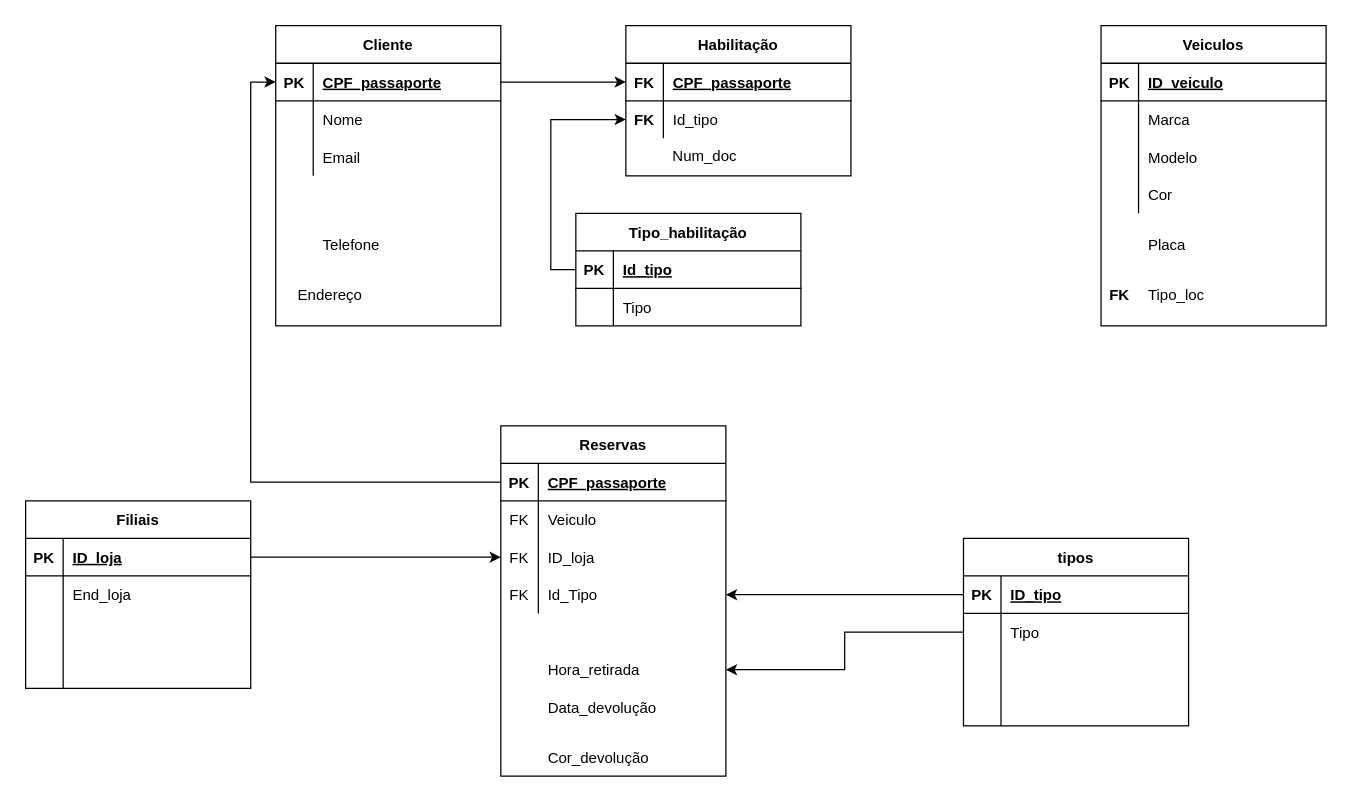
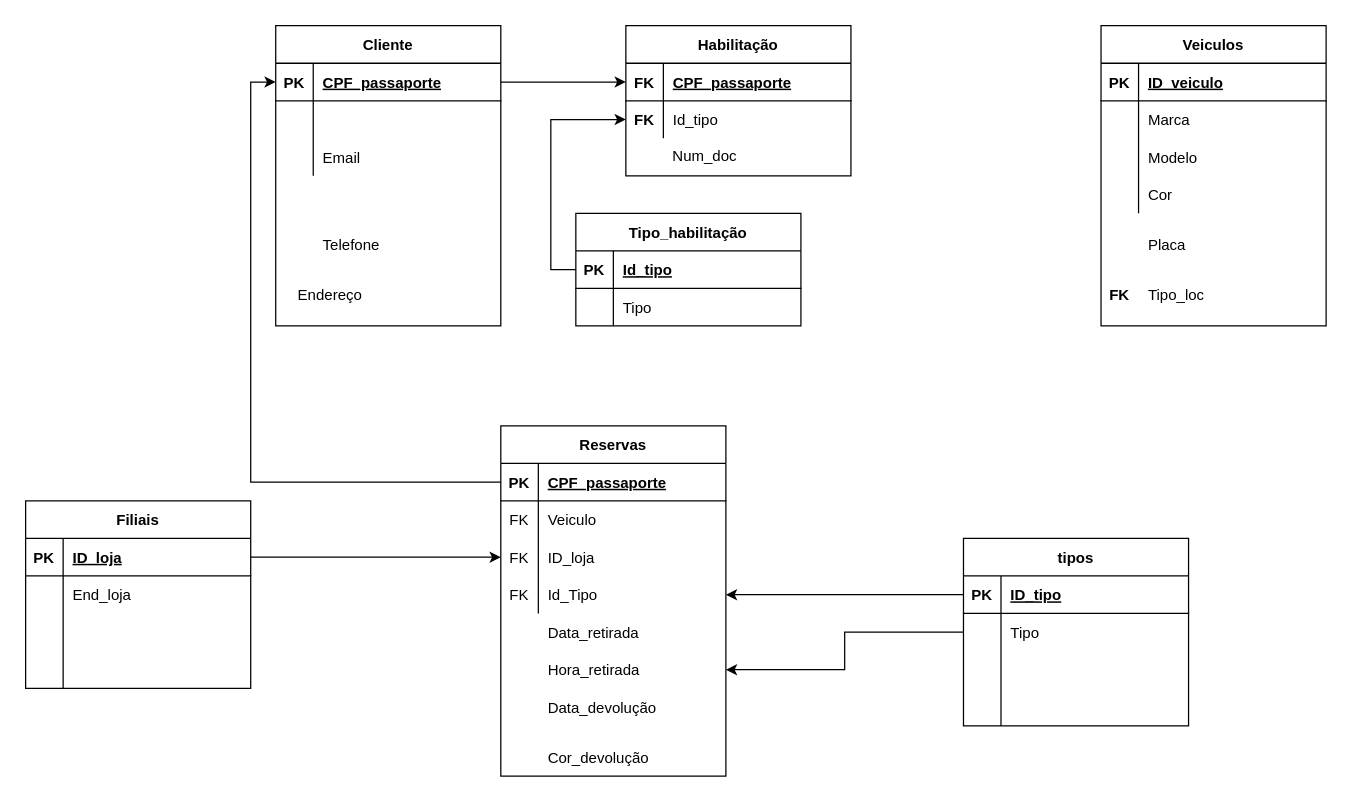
node "Nome": removed
node "Data_retirada": added
